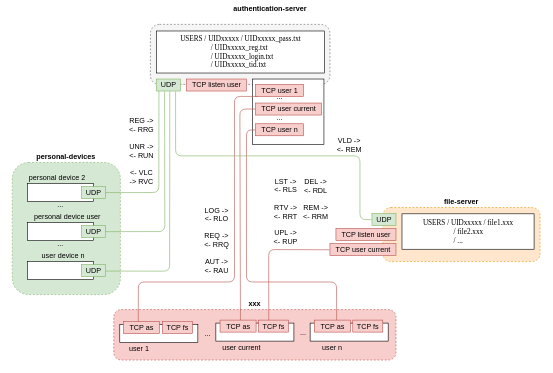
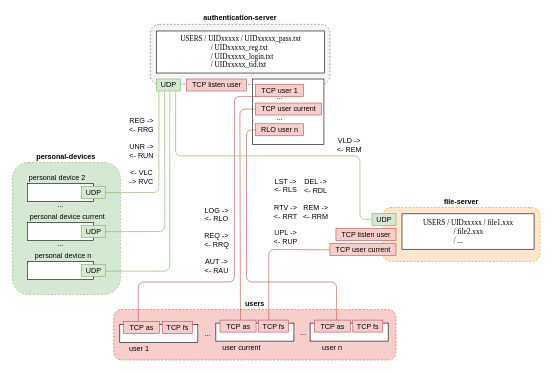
node "authentication-server": moved (270, 9) -> (240, 18)
node "TCP user n": label "TCP user n" -> "RLO user n"
node "personal device user": label "personal device user" -> "personal device current"
node "user device n": label "user device n" -> "personal device n"
node "xxx": label "xxx" -> "users"
